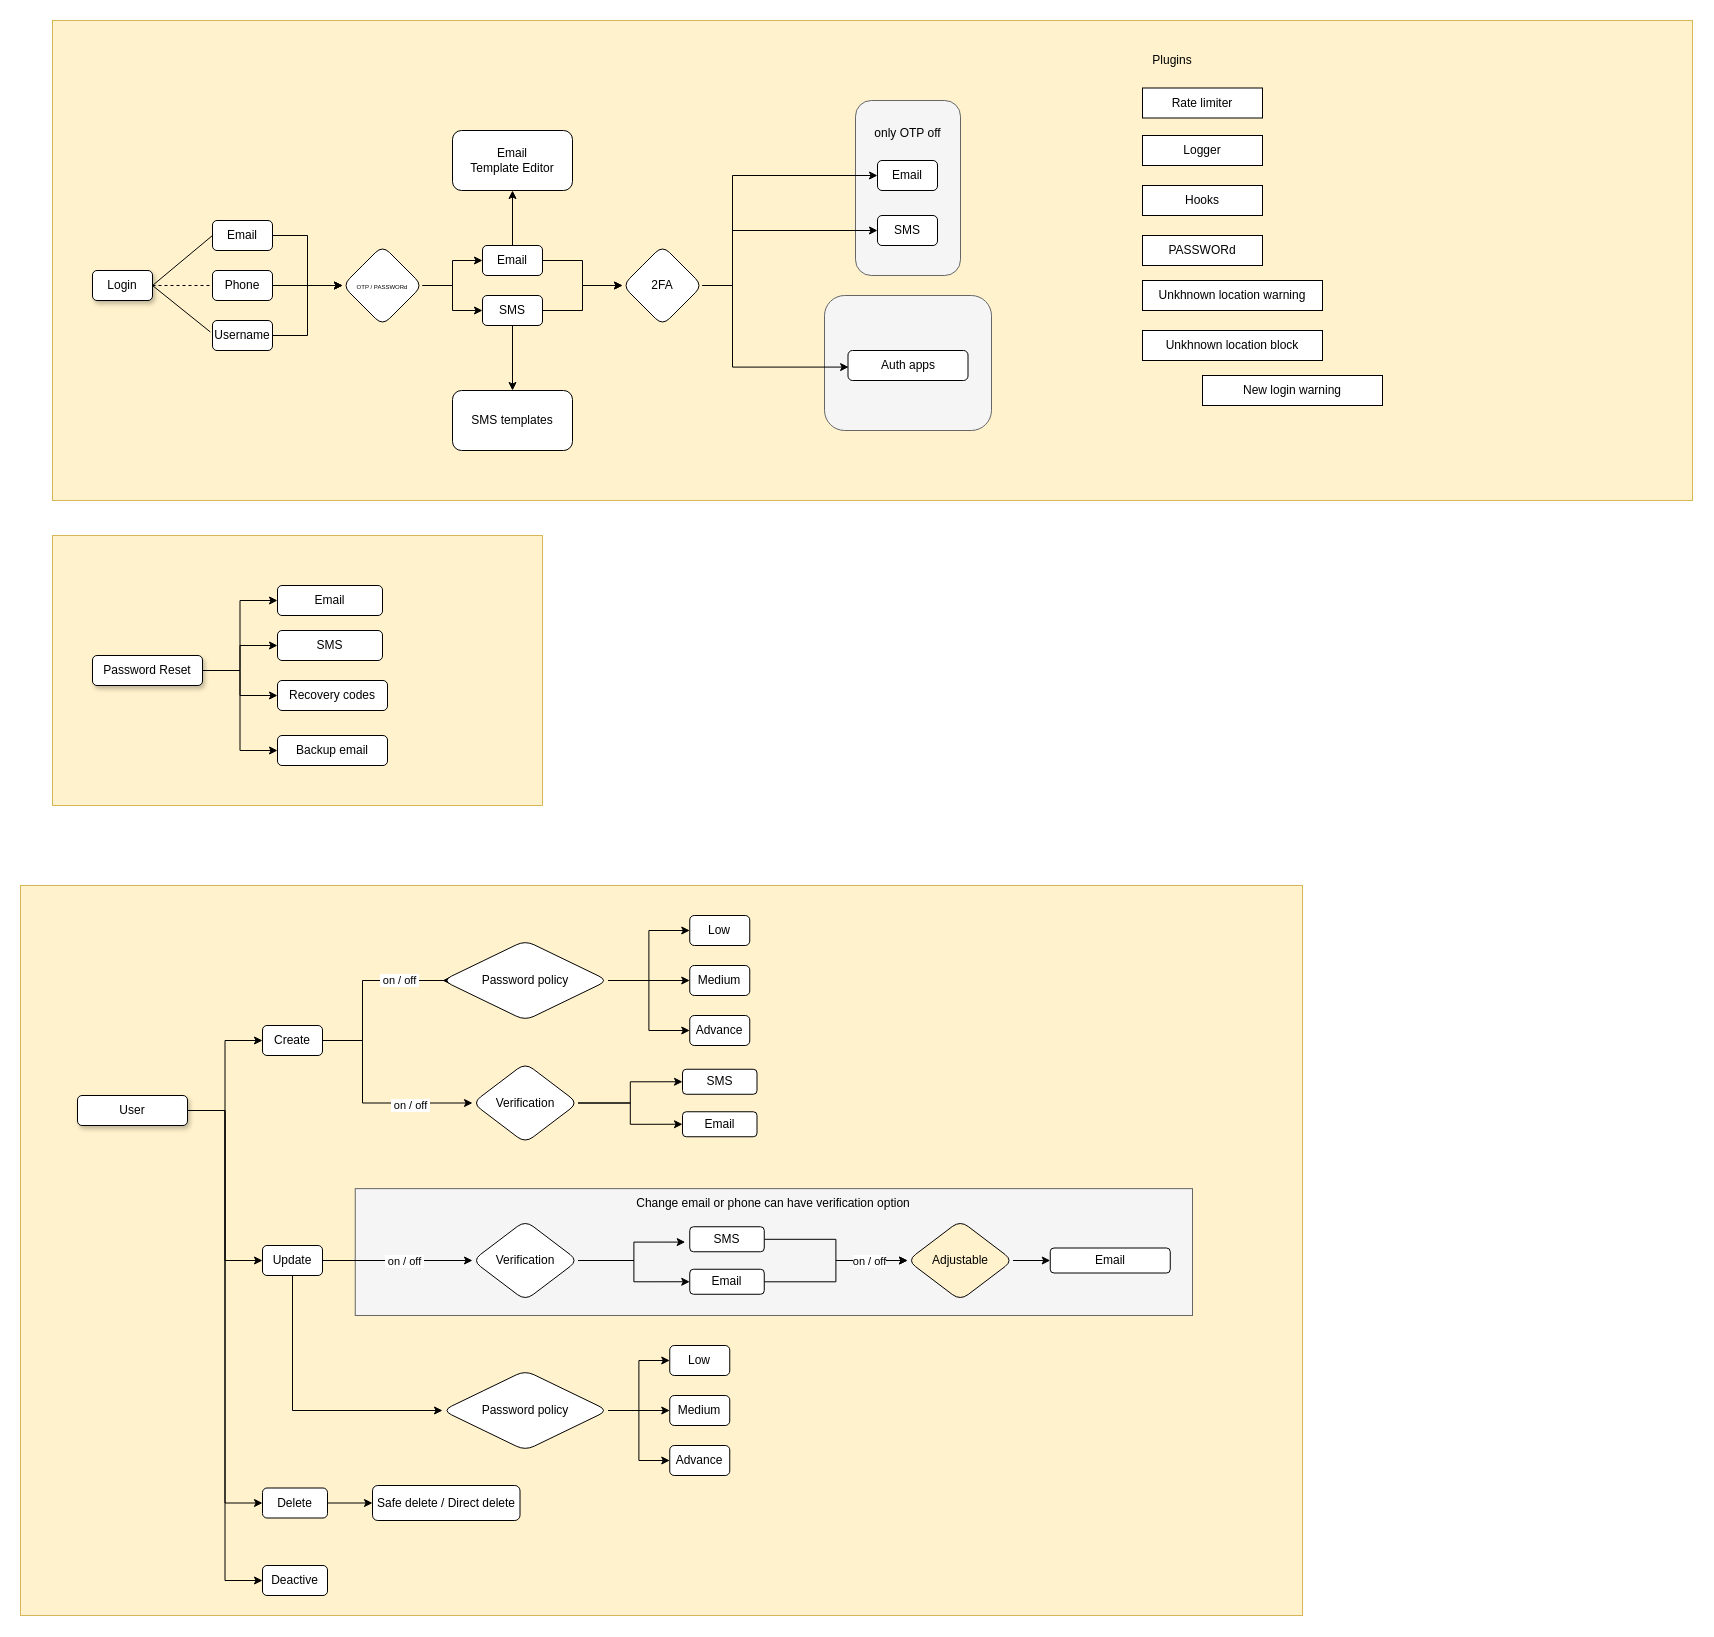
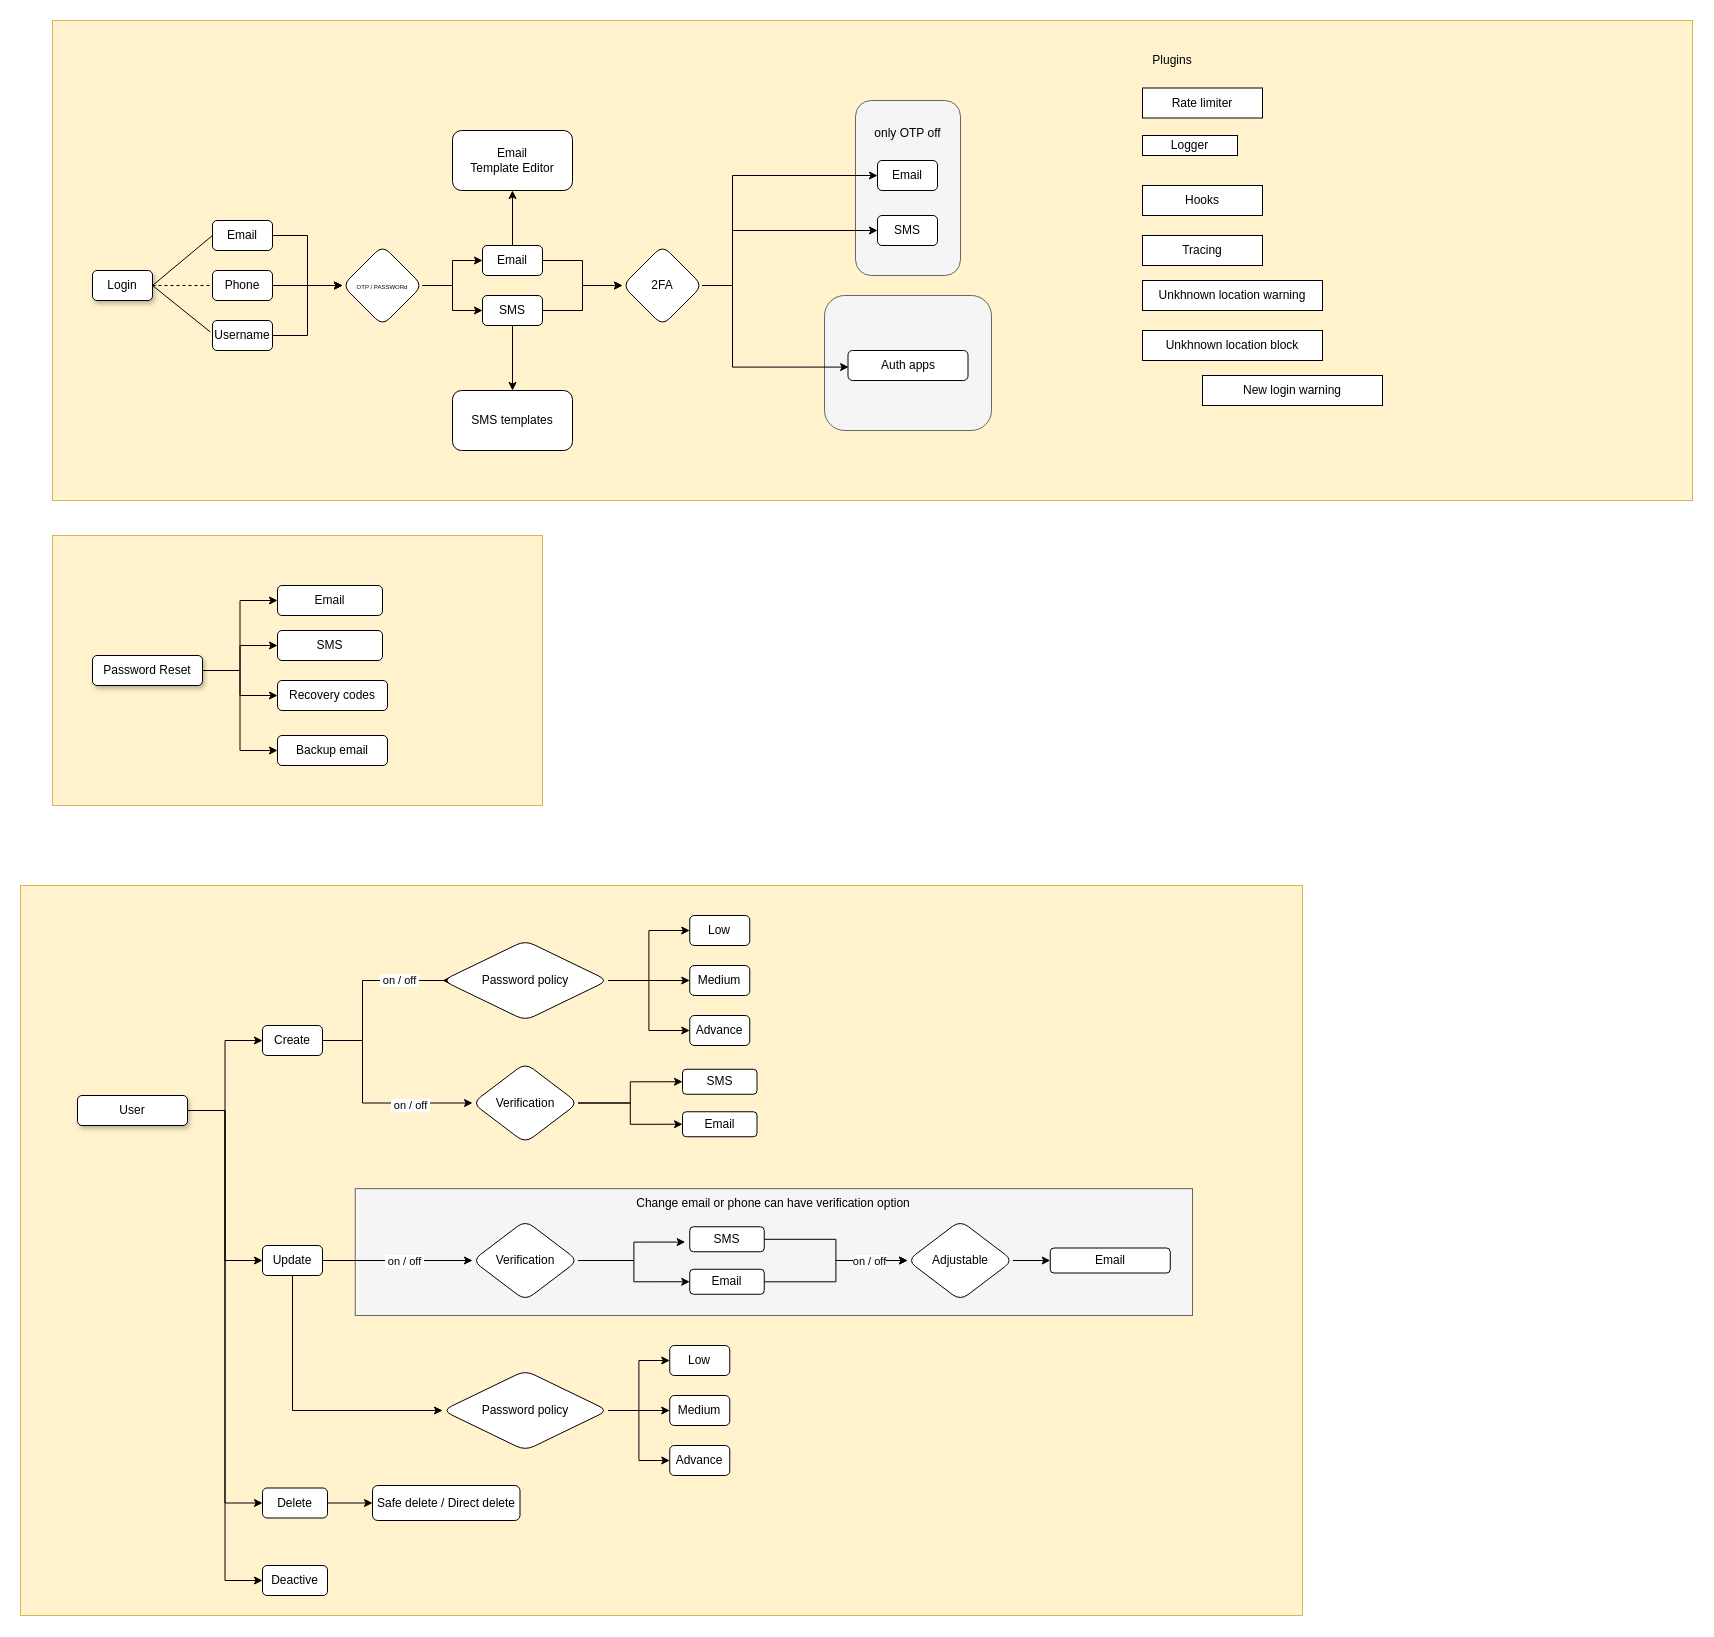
node "Logger": size 120x30 -> 95x20
node "PASSWORd": label "PASSWORd" -> "Tracing"
node "Adjustable": fillcolor #fff2cc -> #ffffff
